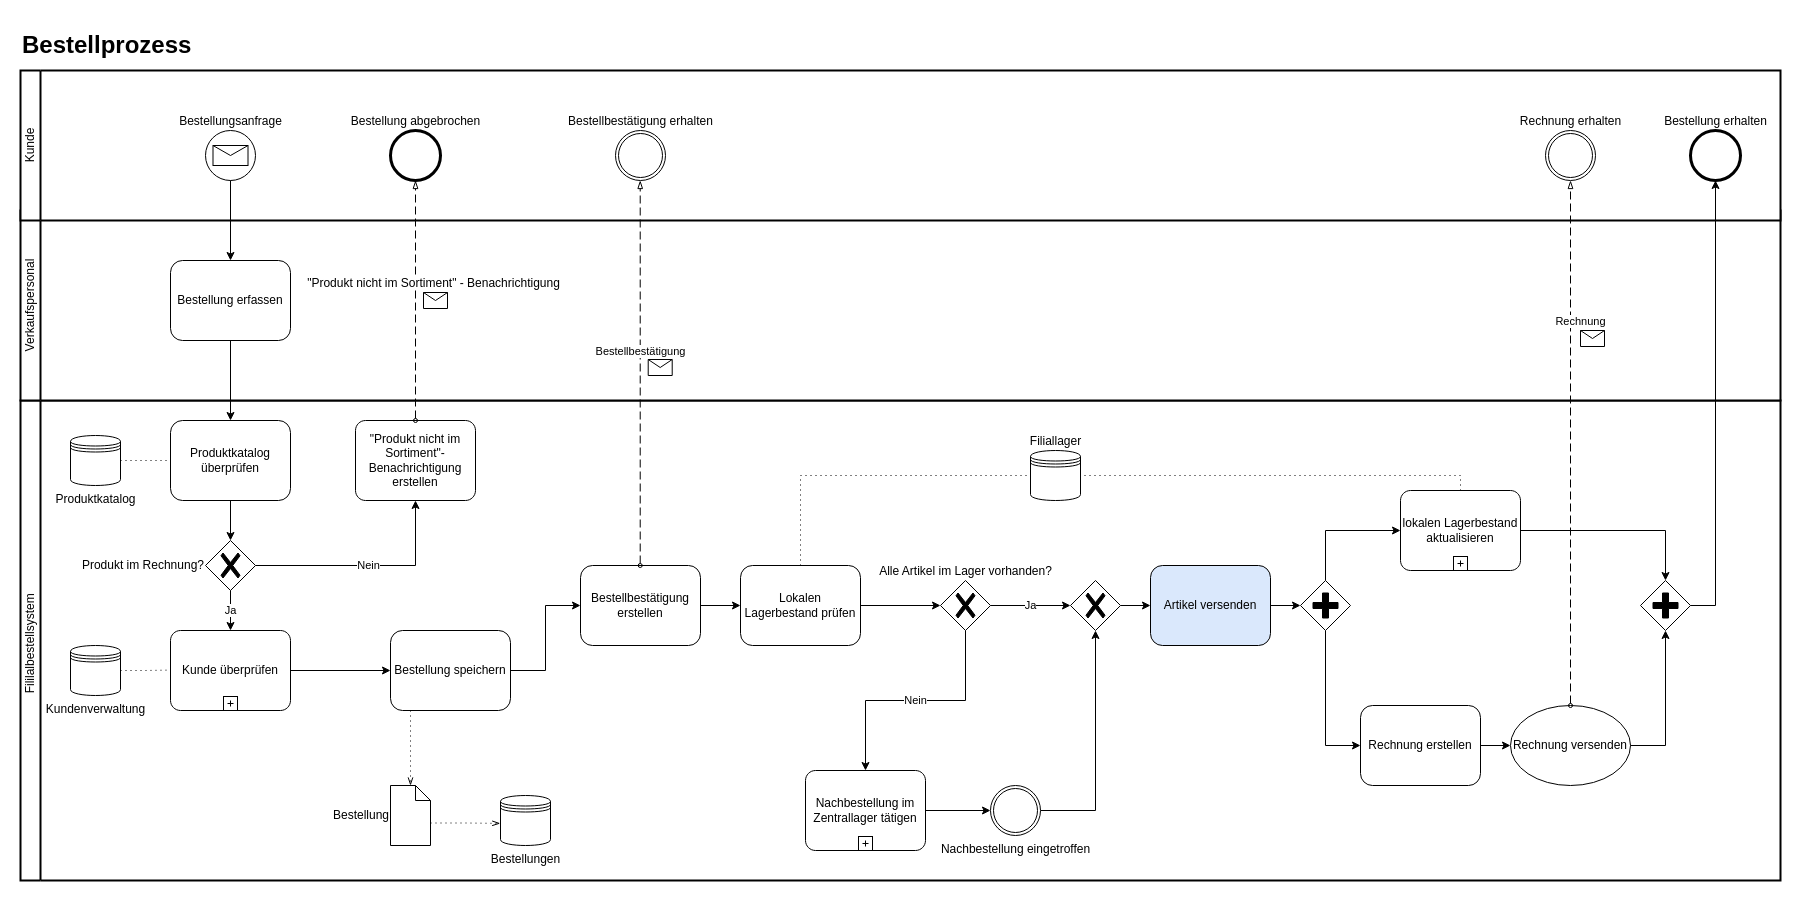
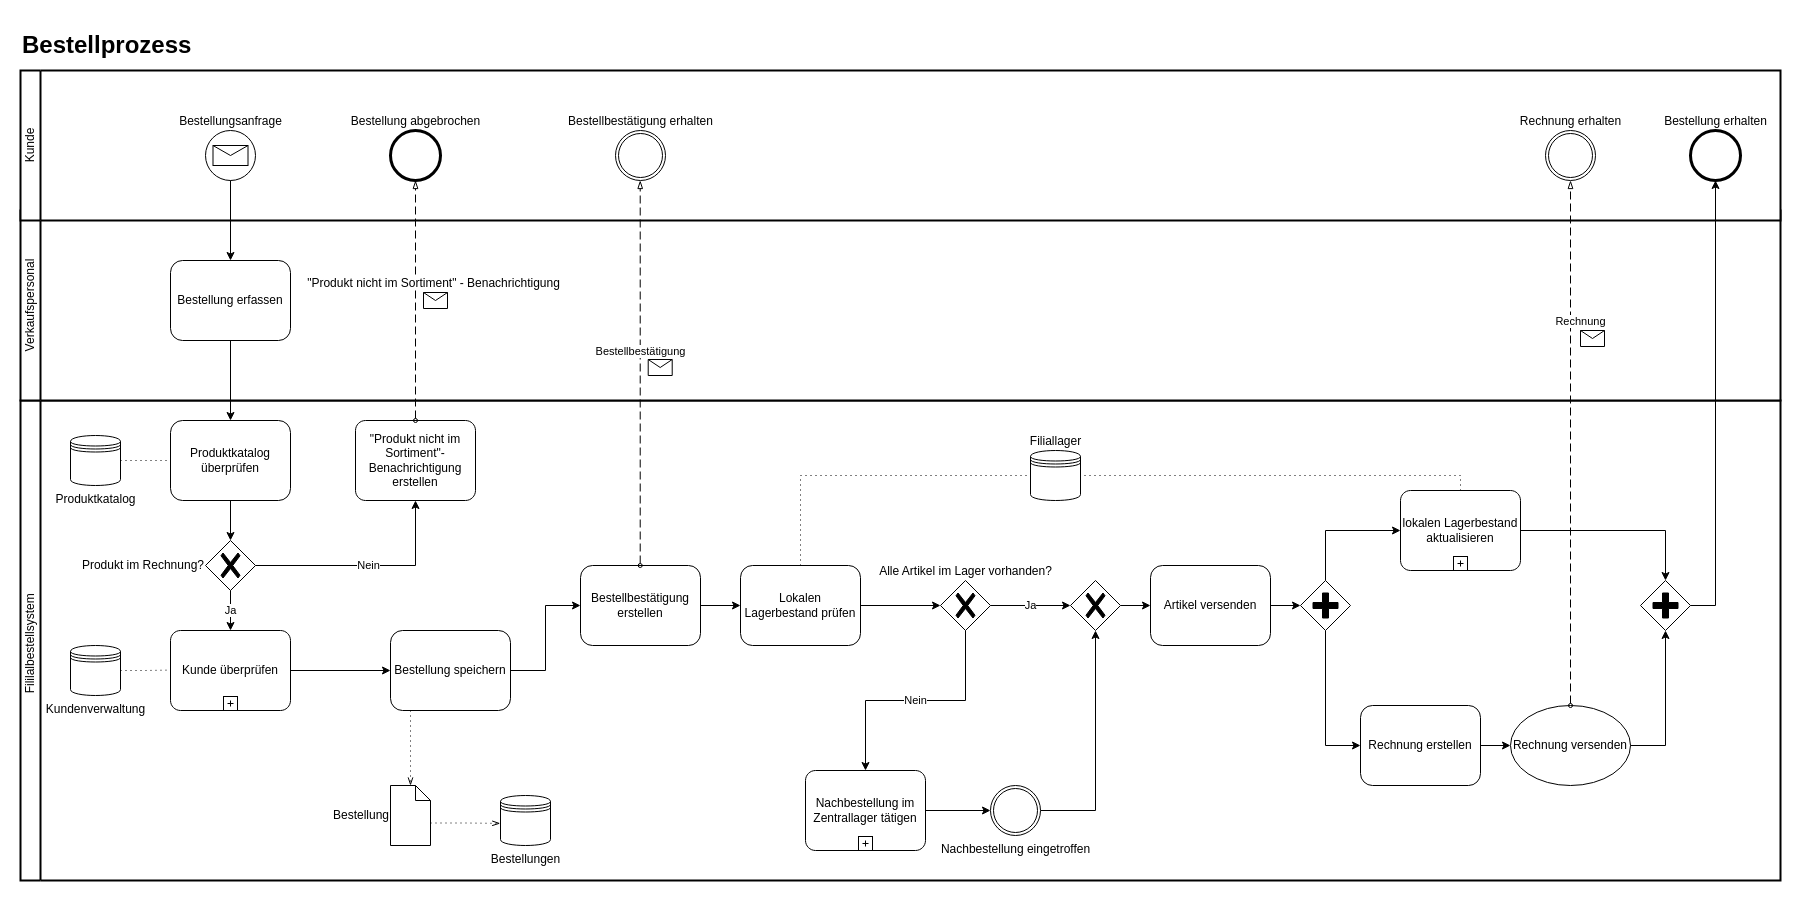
node "Artikel versenden": fillcolor #dae8fc -> #ffffff
